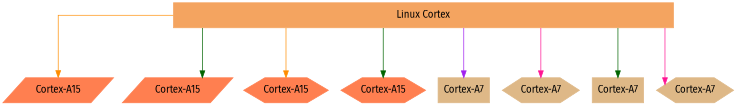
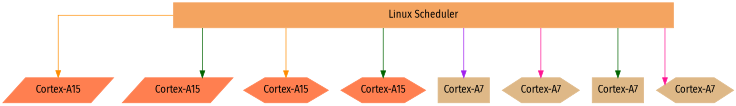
node "Linux Cortex": label "Linux Cortex" -> "Linux Scheduler"
